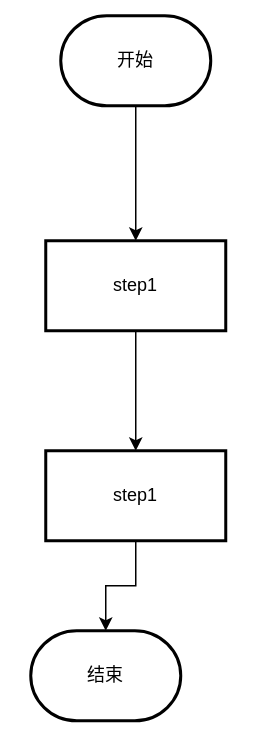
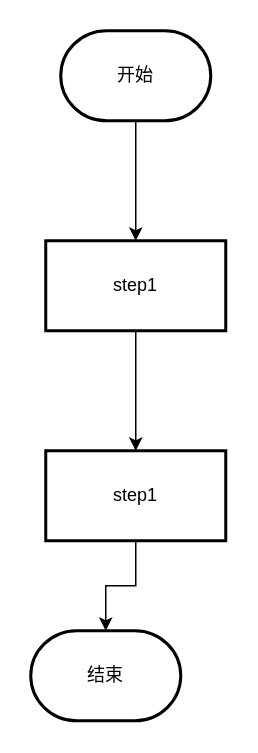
node "开始": moved (136, 61) -> (136, 76)
